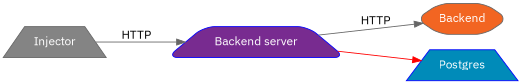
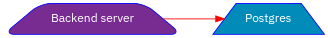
node "Backend": removed
node "Injector": removed
